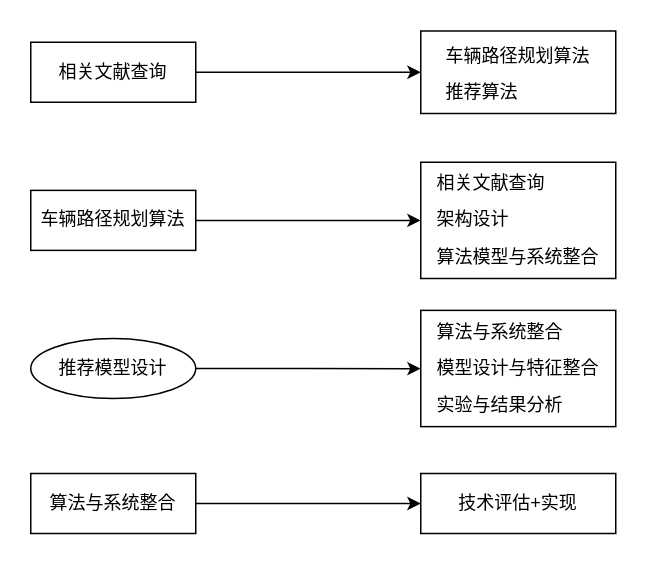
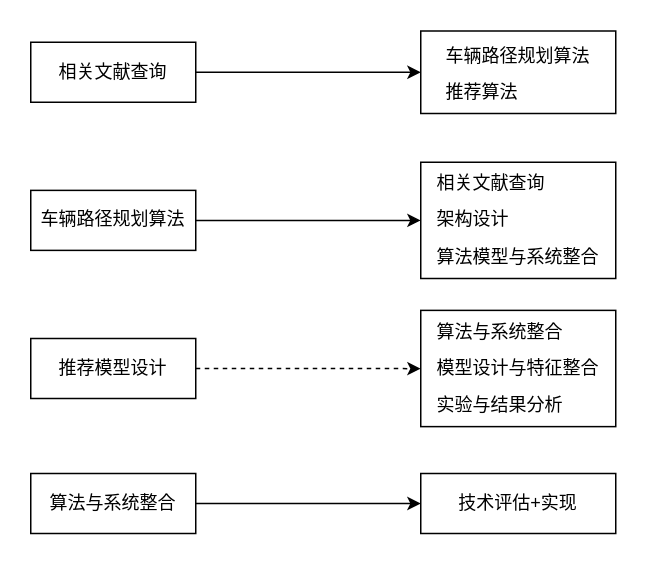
node "推荐模型设计": shape ellipse -> rectangle
edge "推荐模型设计" -> "算法与系统整合 模型设计与特征整合 实验与结果分析": style solid -> dashed
